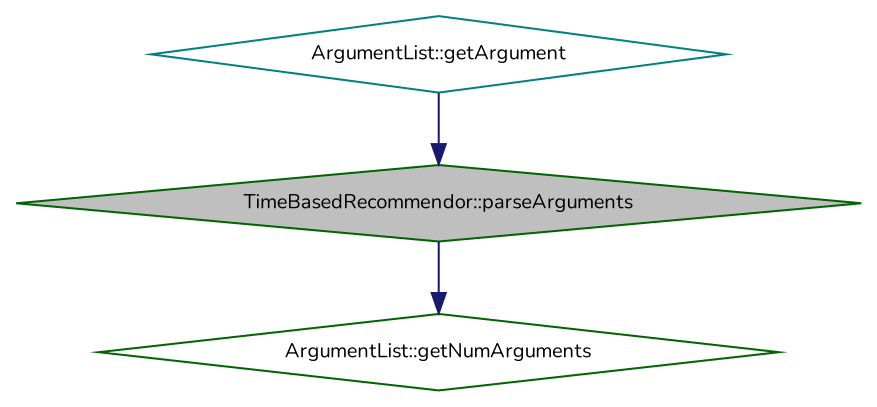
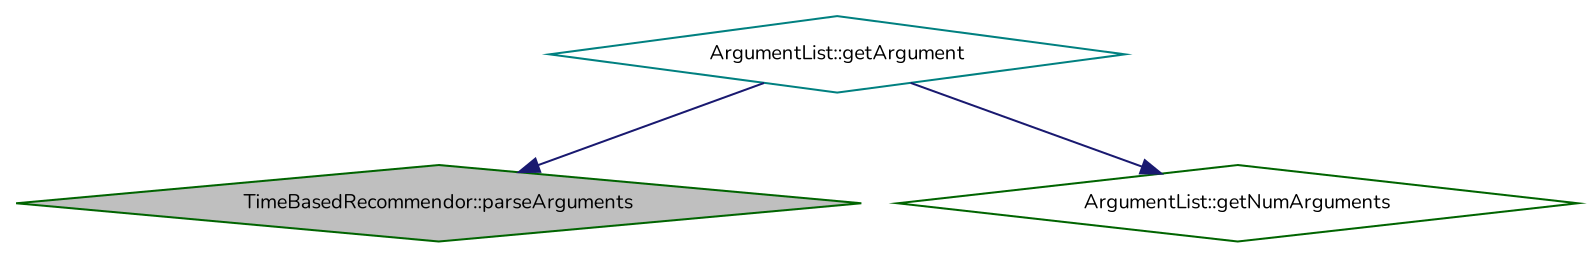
edge "TimeBasedRecommendor::parseArguments" -> "ArgumentList::getNumArguments": now "ArgumentList::getArgument" -> "ArgumentList::getNumArguments"
